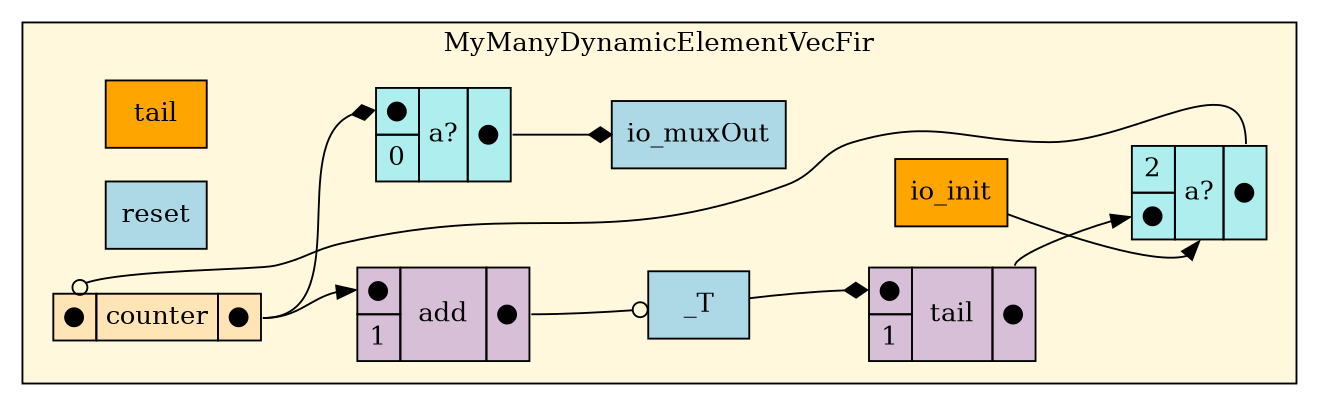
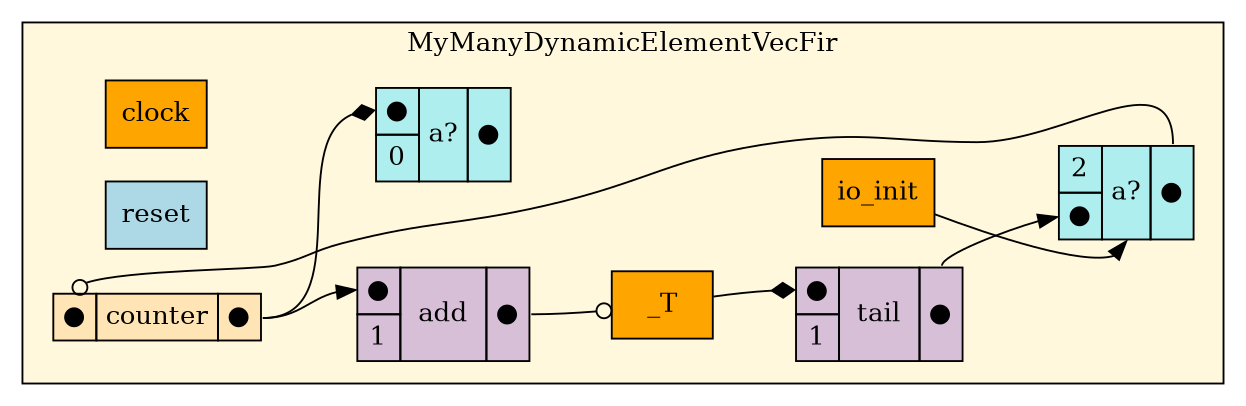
node "tail": label "tail" -> "clock"
node "io_muxOut": removed
node "_T": fillcolor lightblue -> orange
